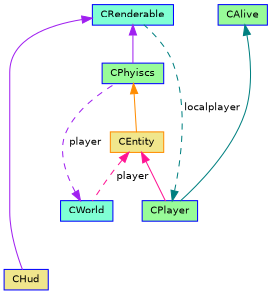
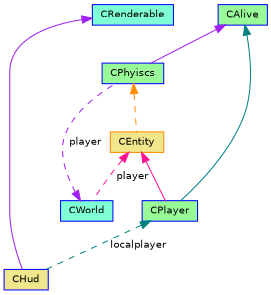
edge "CPhyiscs" -> "CRenderable": now "CPhyiscs" -> "CAlive"
edge "CRenderable" -> "CPlayer": now "CHud" -> "CPlayer"
edge "CEntity" -> "CPhyiscs": style solid -> dashed
